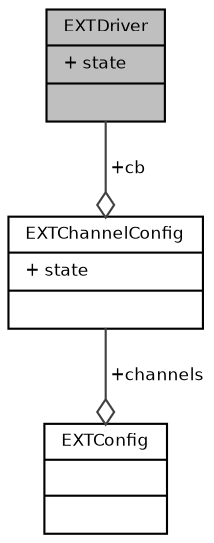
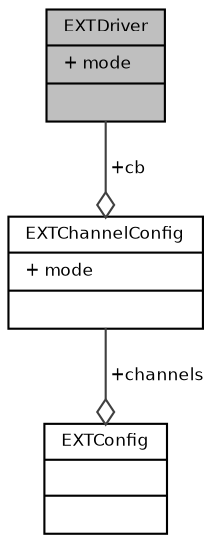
node "EXTDriver": text "+ state" -> "+ mode"
node "EXTChannelConfig": text "+ state" -> "+ mode"
